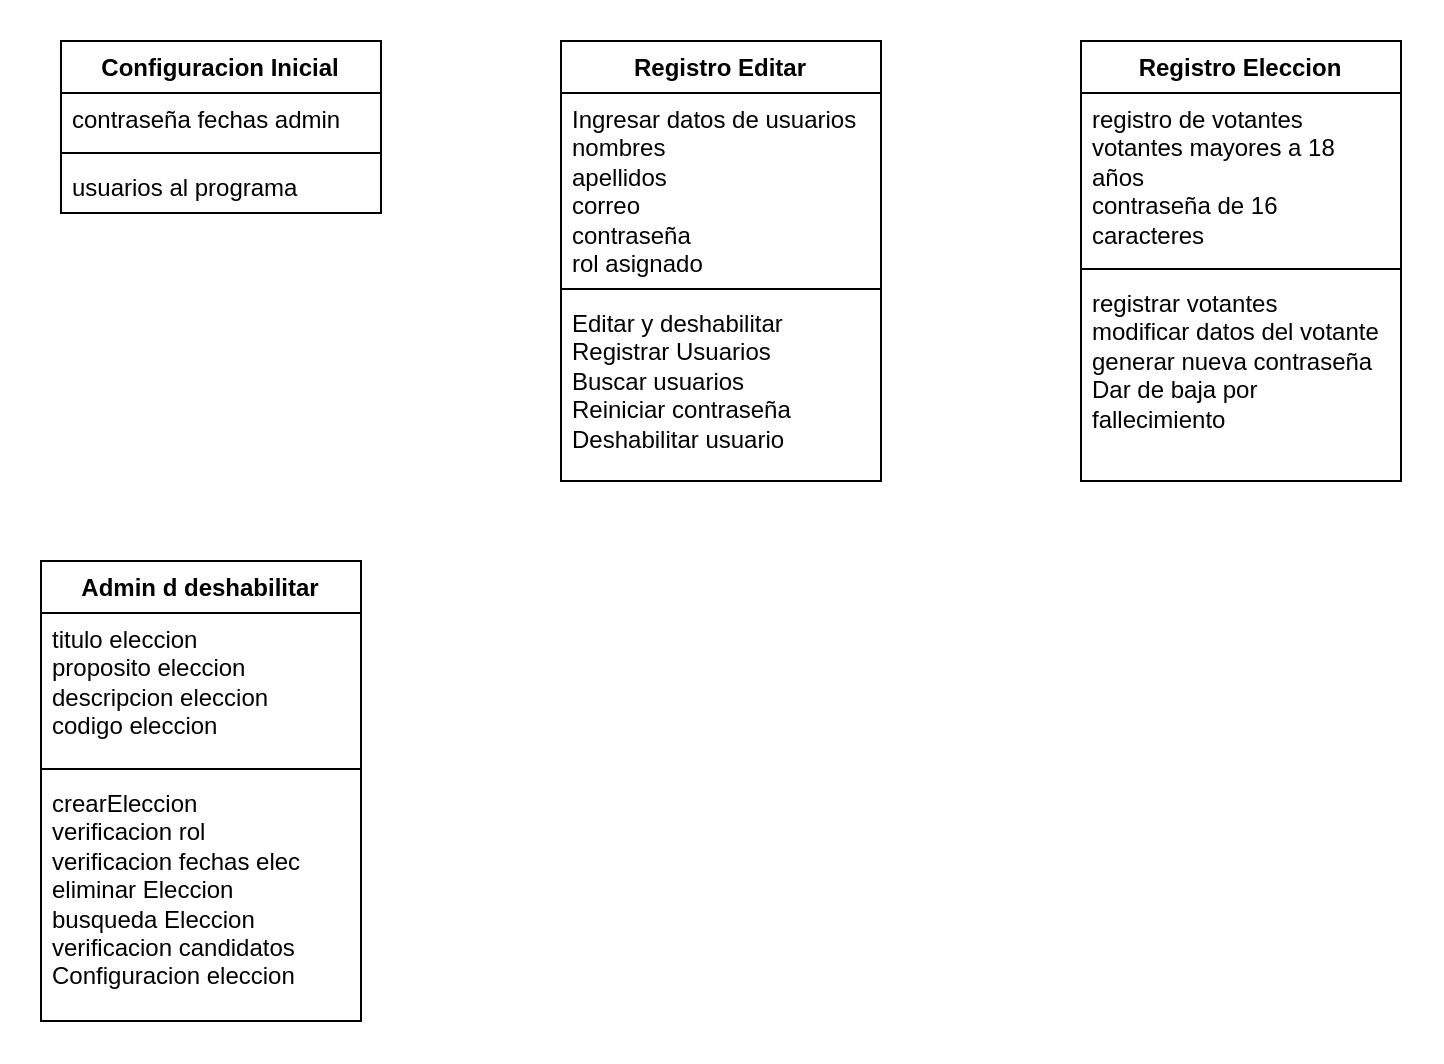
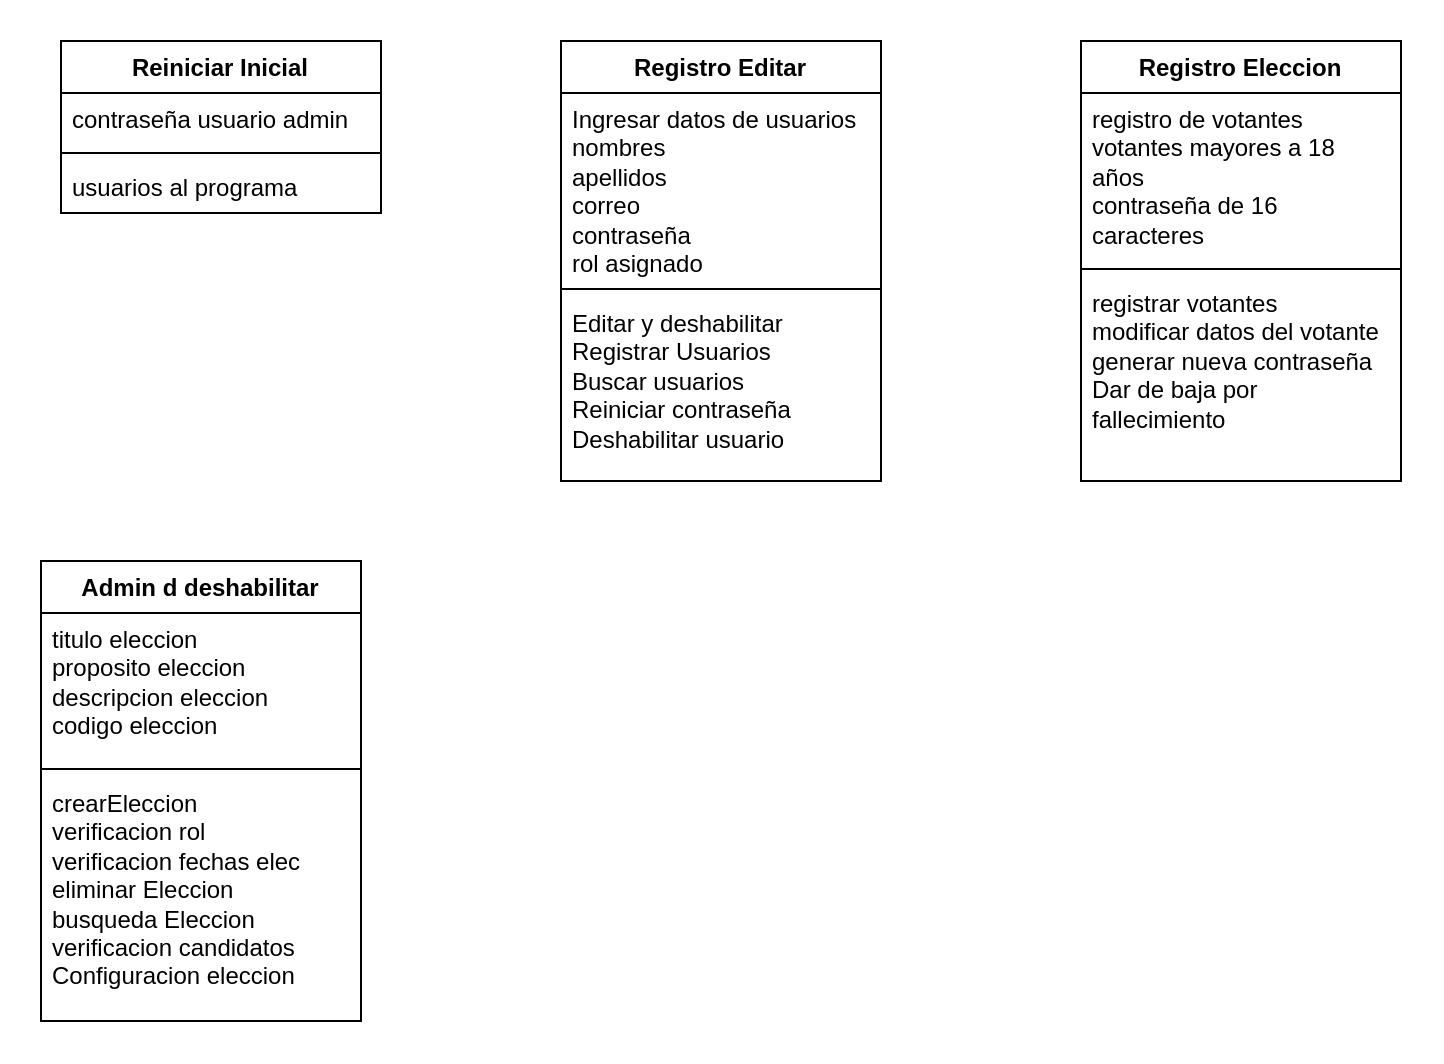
node "Configuracion Inicial": label "Configuracion Inicial" -> "Reiniciar Inicial"
node "contraseña fechas admin": label "contraseña fechas admin" -> "contraseña usuario admin"
